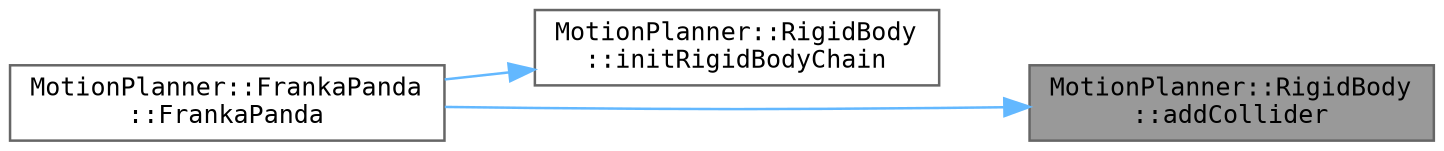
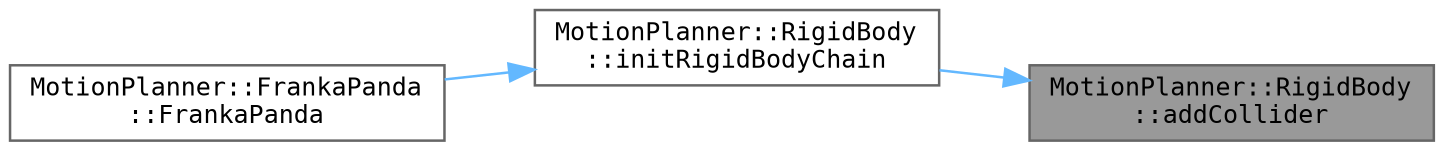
edge "MotionPlanner::FrankaPanda ::FrankaPanda" -> "MotionPlanner::RigidBody ::addCollider": now "MotionPlanner::RigidBody ::initRigidBodyChain" -> "MotionPlanner::RigidBody ::addCollider"
